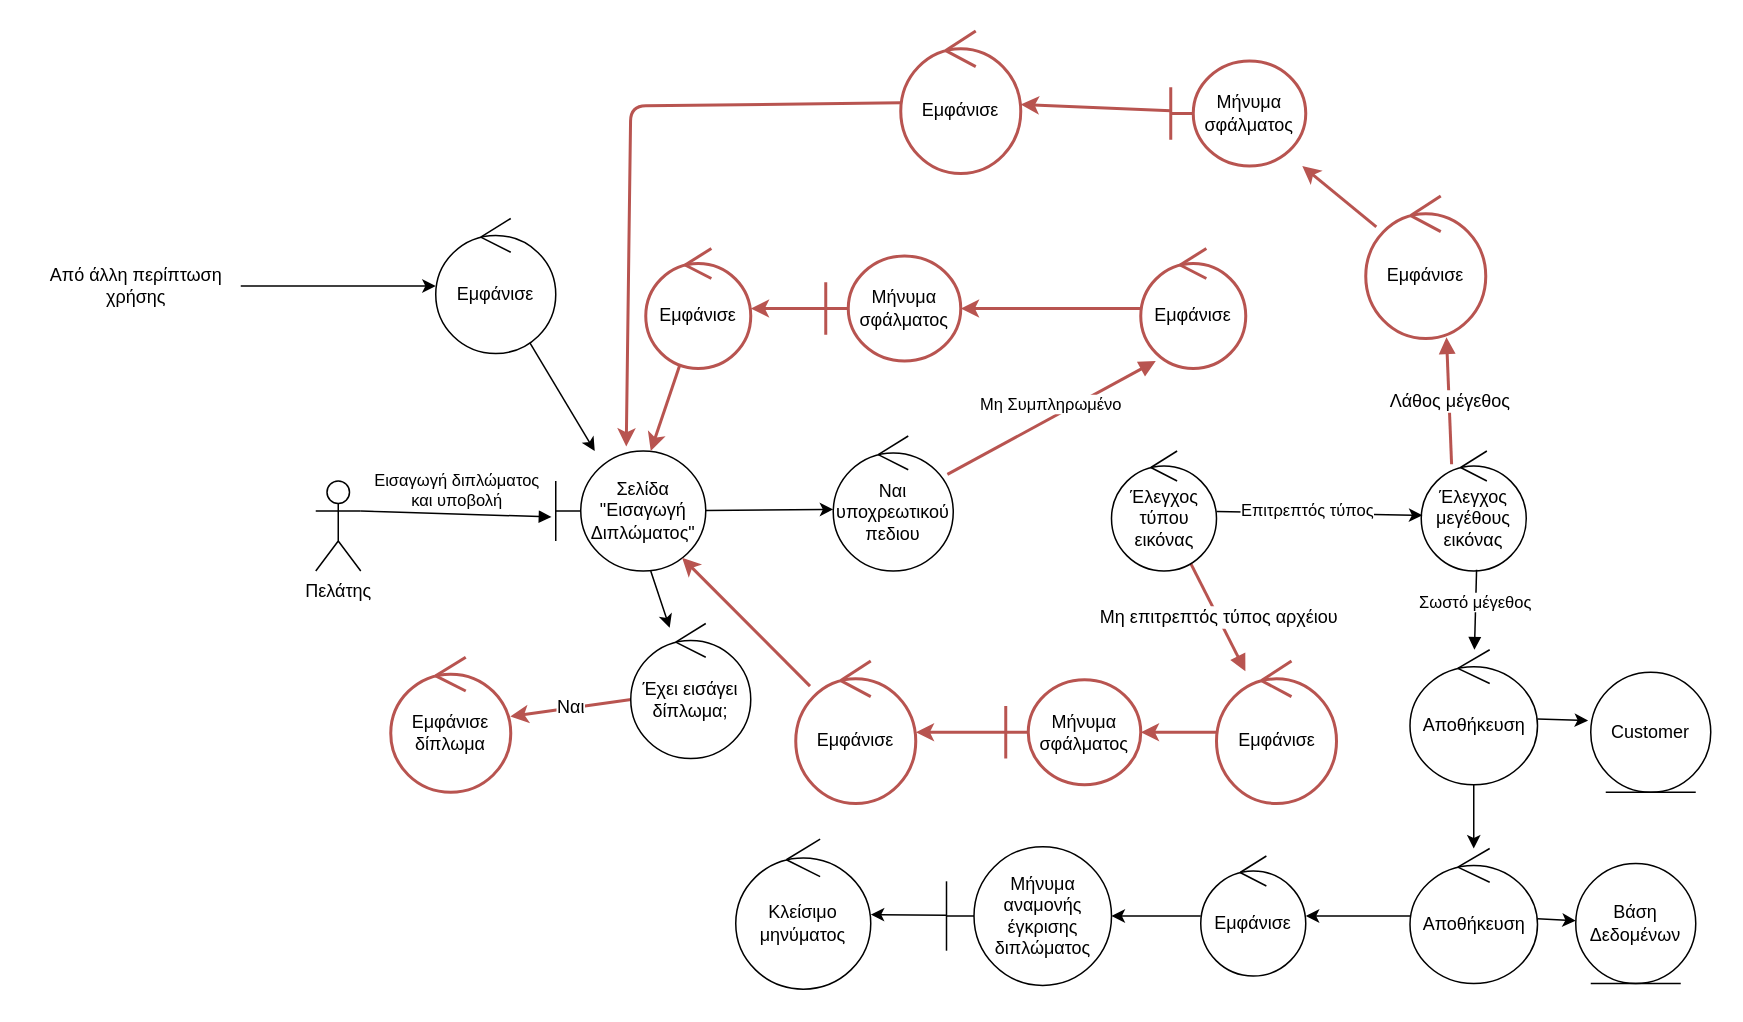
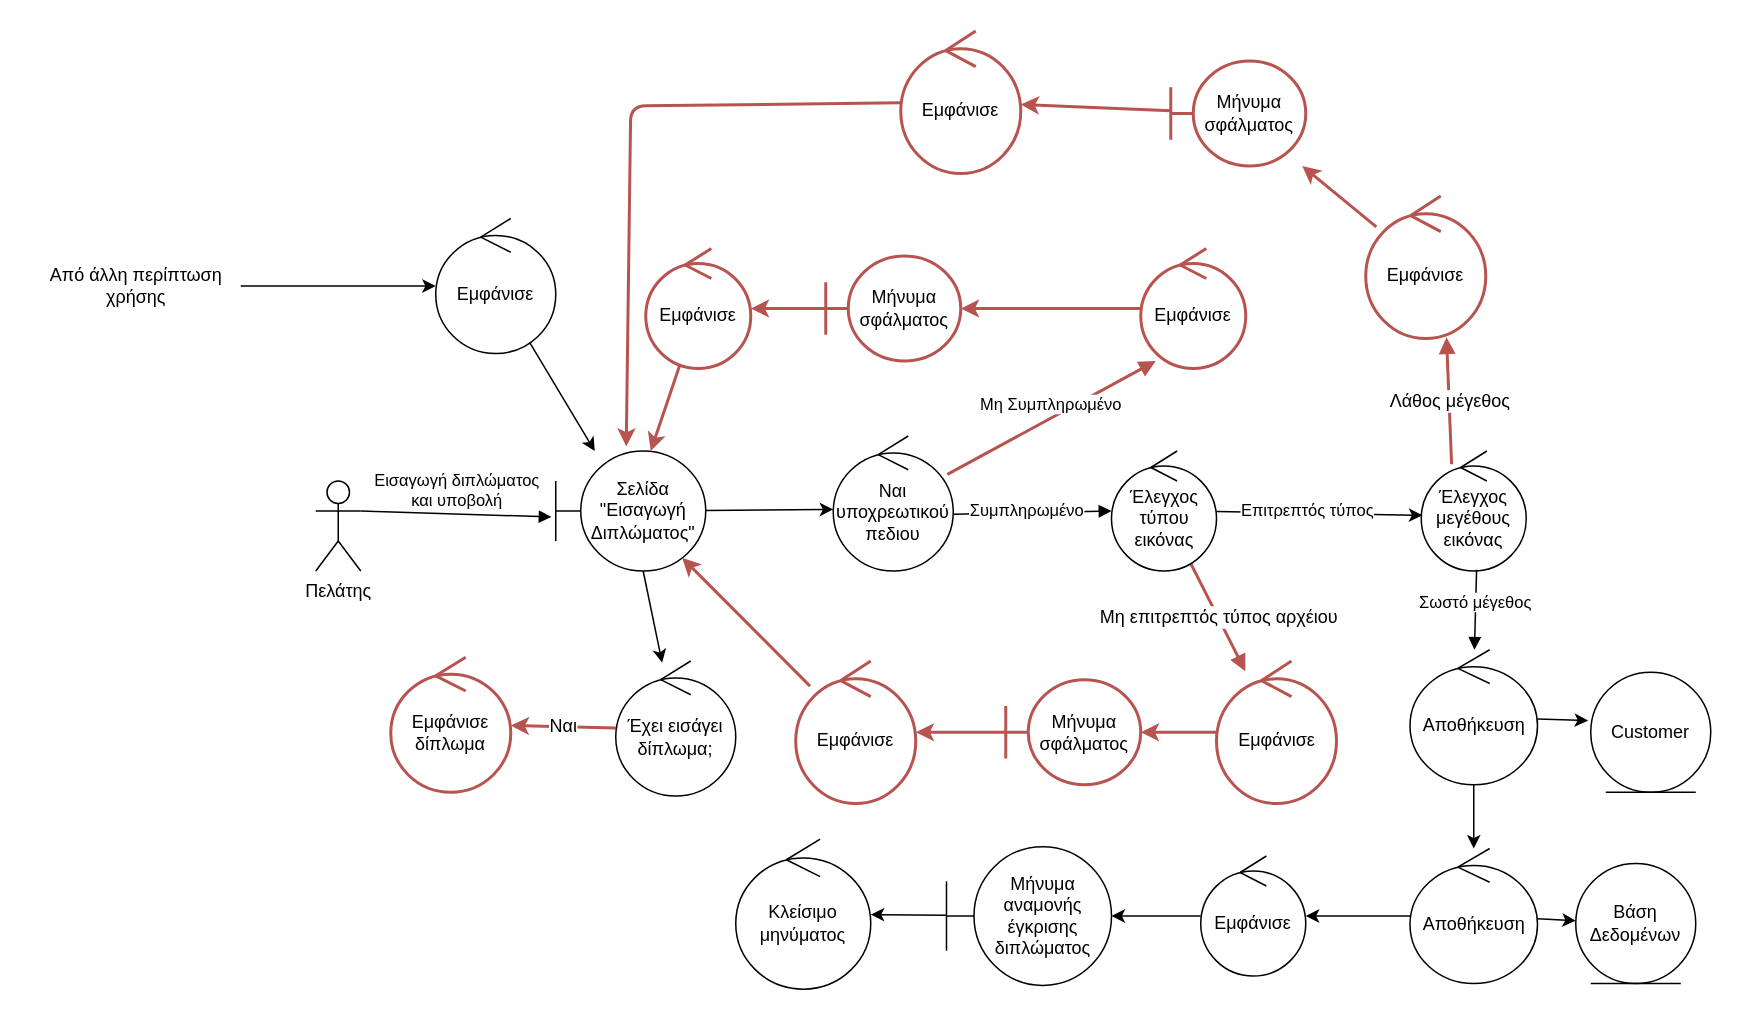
edge "Ναι υποχρεωτικού πεδιου" -> "Έλεγχος τύπου εικόνας": added, label "Συμπληρωμένο"
node "Έχει εισάγει δίπλωμα;": moved (691, 691) -> (676, 728)
